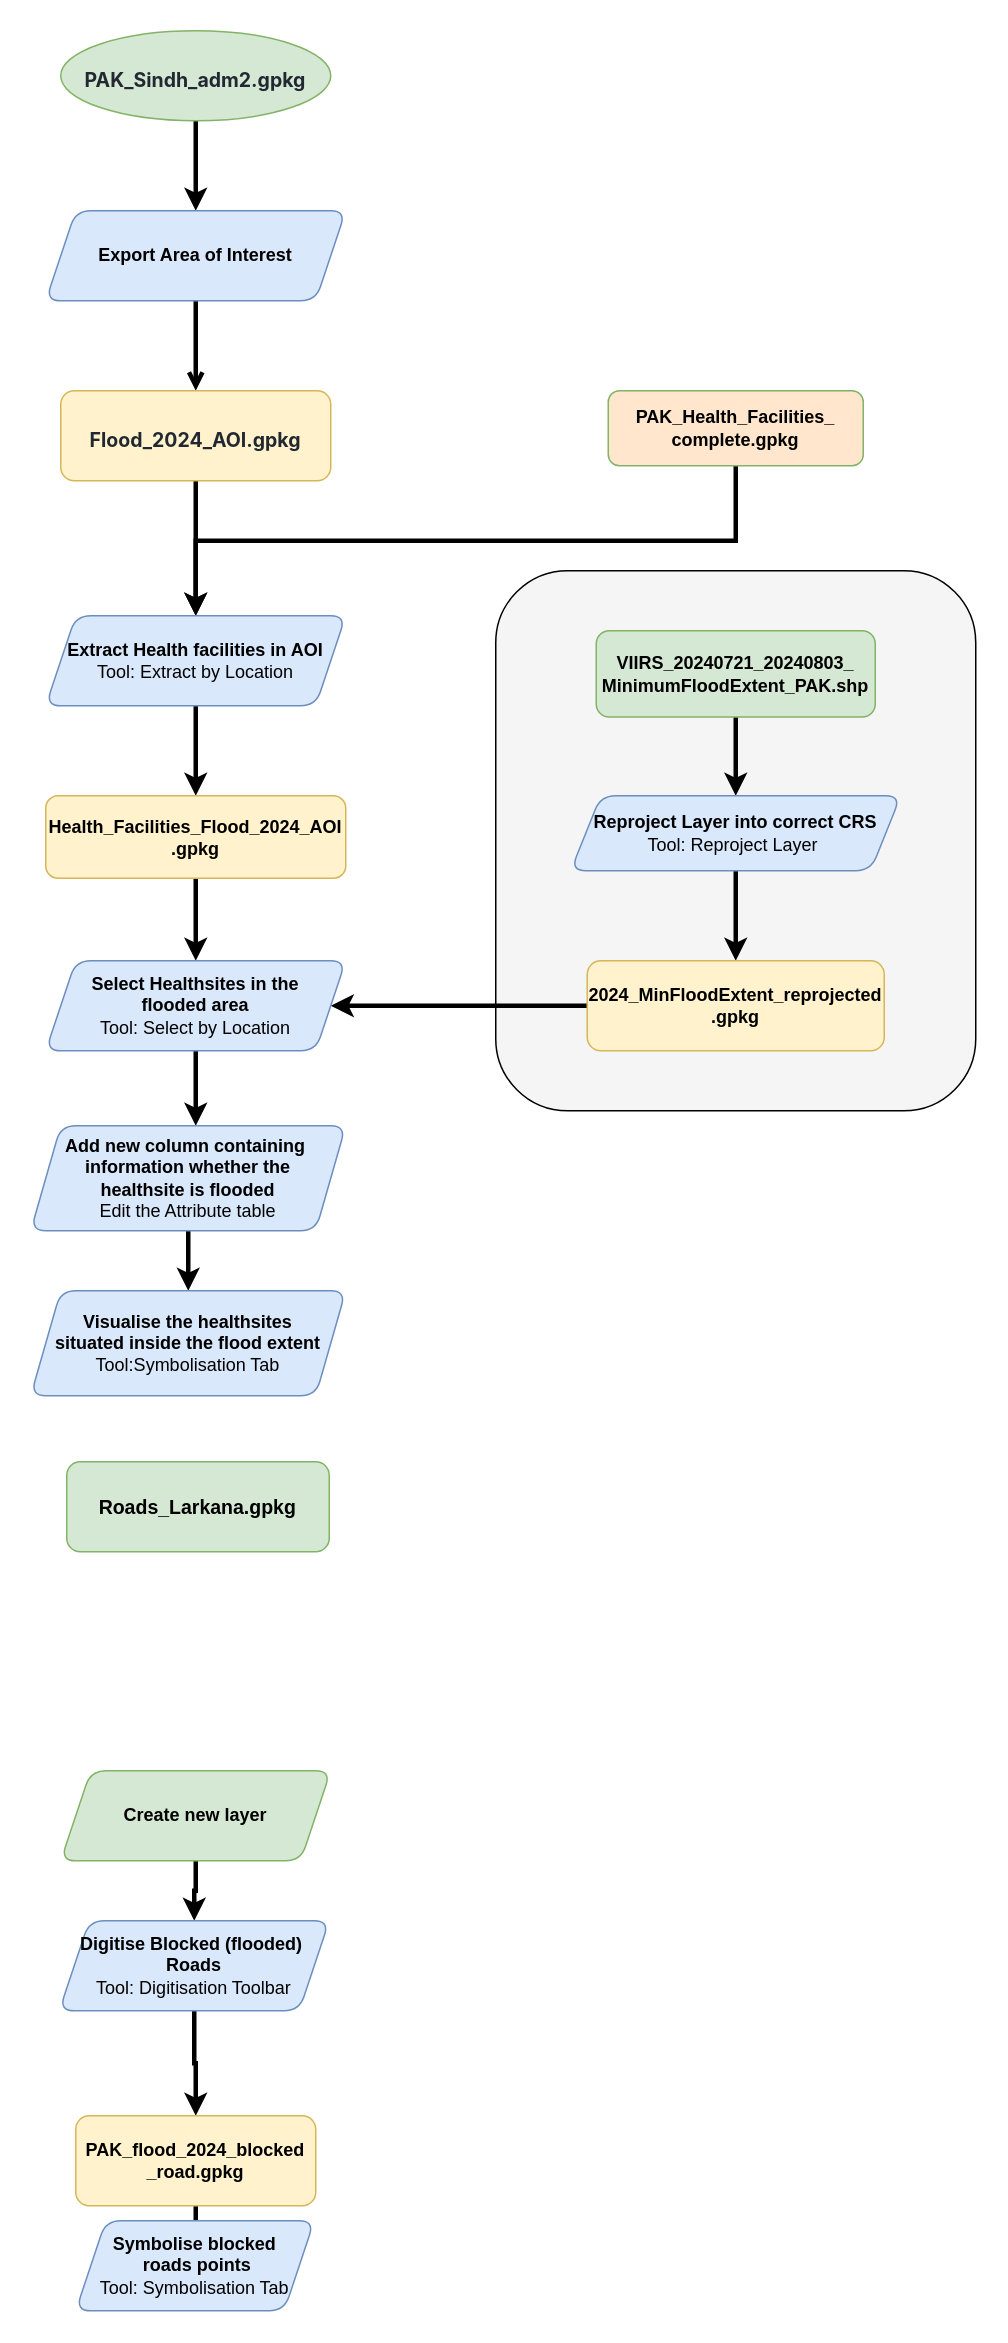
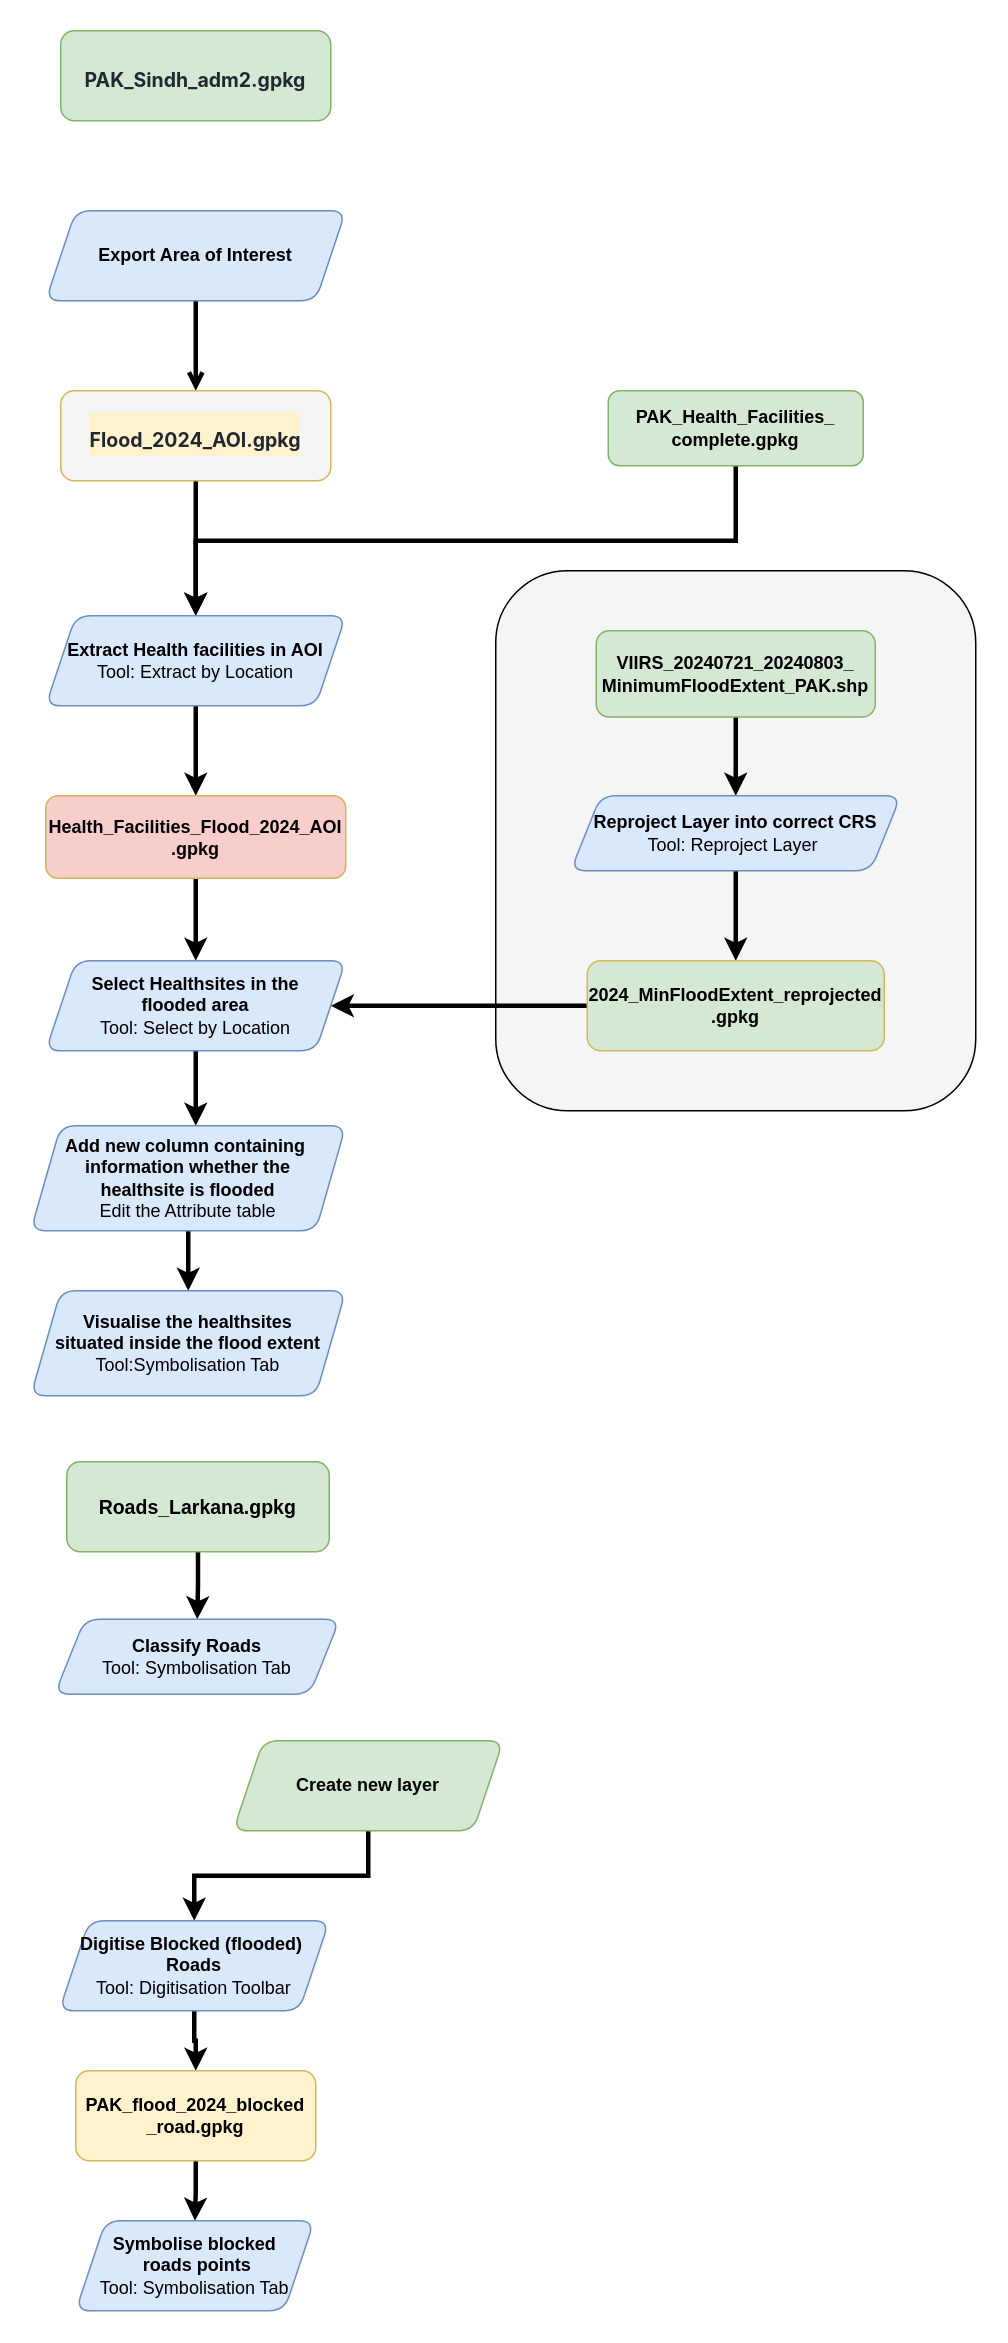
node "PAK_Sindh_adm2.gpkg": shape ellipse -> rounded rectangle
edge "PAK_Sindh_adm2.gpkg" -> "Export Area of Interest": removed
node "PAK_Health_Facilities_ complete.gpkg": fillcolor #ffe6cc -> #d5e8d4
node "Flood_2024_AOI.gpkg": fillcolor #fff2cc -> #f5f5f5
node "Health_Facilities_Flood_2024_AOI .gpkg": fillcolor #fff2cc -> #f8cecc
node "2024_MinFloodExtent_reprojected .gpkg": fillcolor #fff2cc -> #d5e8d4
edge "Roads_Larkana.gpkg" -> "Classify Roads Tool: Symbolisation Tab": added
node "Classify Roads Tool: Symbolisation Tab": added
node "Create new layer": moved (196, 1816) -> (368, 1786)
node "PAK_flood_2024_blocked _road.gpkg": moved (196, 2161) -> (196, 2116)
